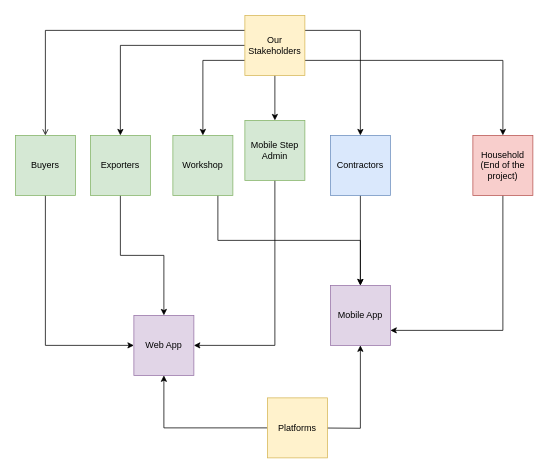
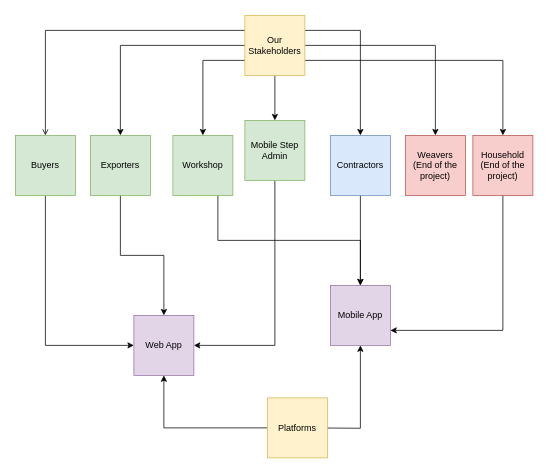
edge "Our Stakeholders" -> "Weavers (End of the project)": added
node "Weavers (End of the project)": added
